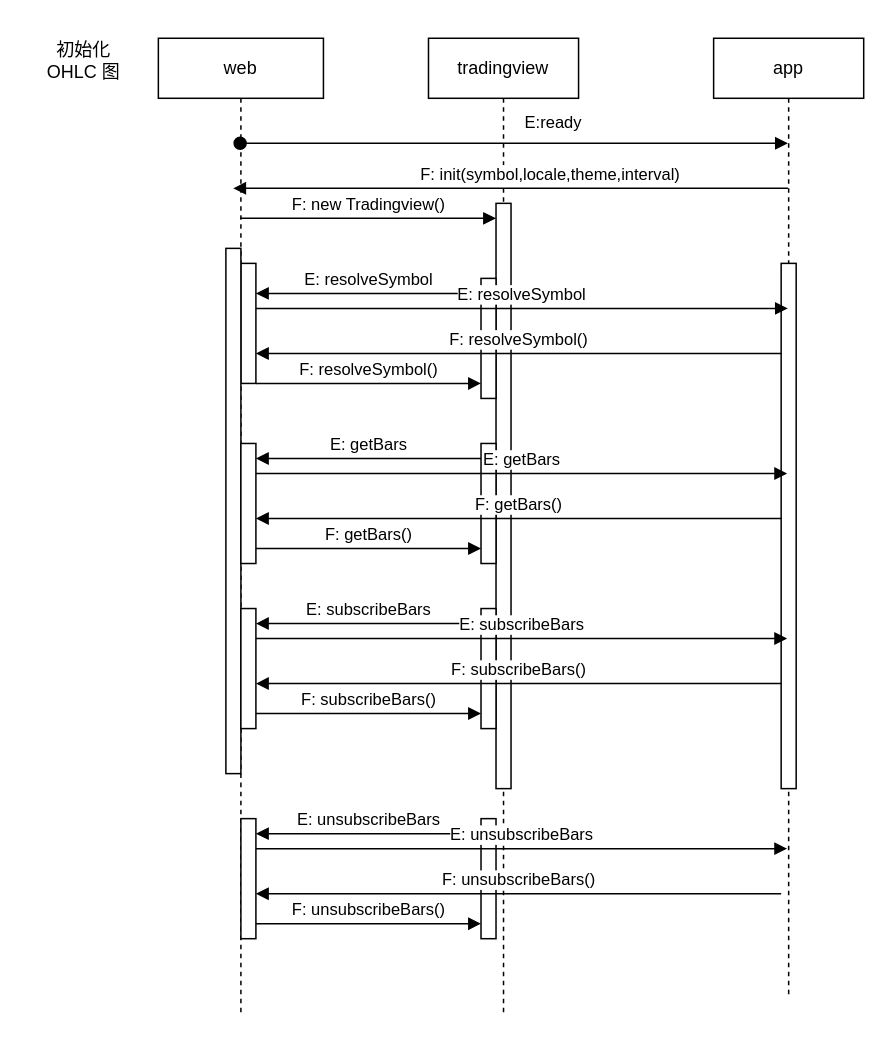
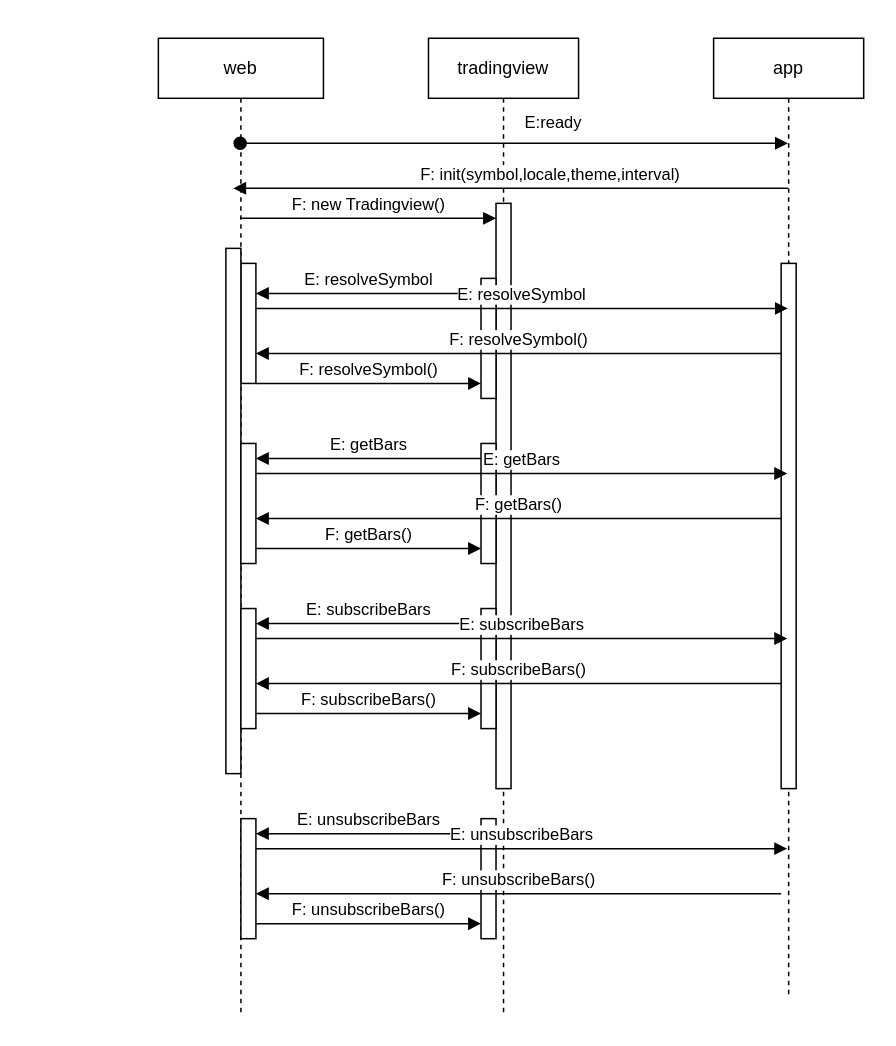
node "初始化 OHLC 图": removed
